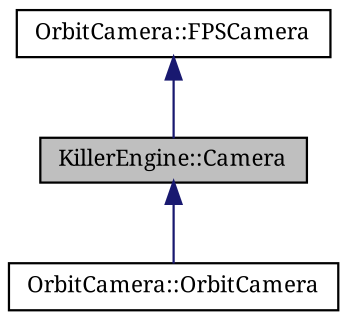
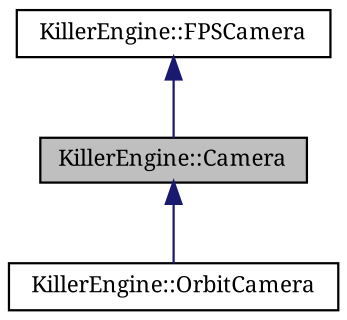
node "OrbitCamera::FPSCamera": label "OrbitCamera::FPSCamera" -> "KillerEngine::FPSCamera"
node "OrbitCamera::OrbitCamera": label "OrbitCamera::OrbitCamera" -> "KillerEngine::OrbitCamera"
